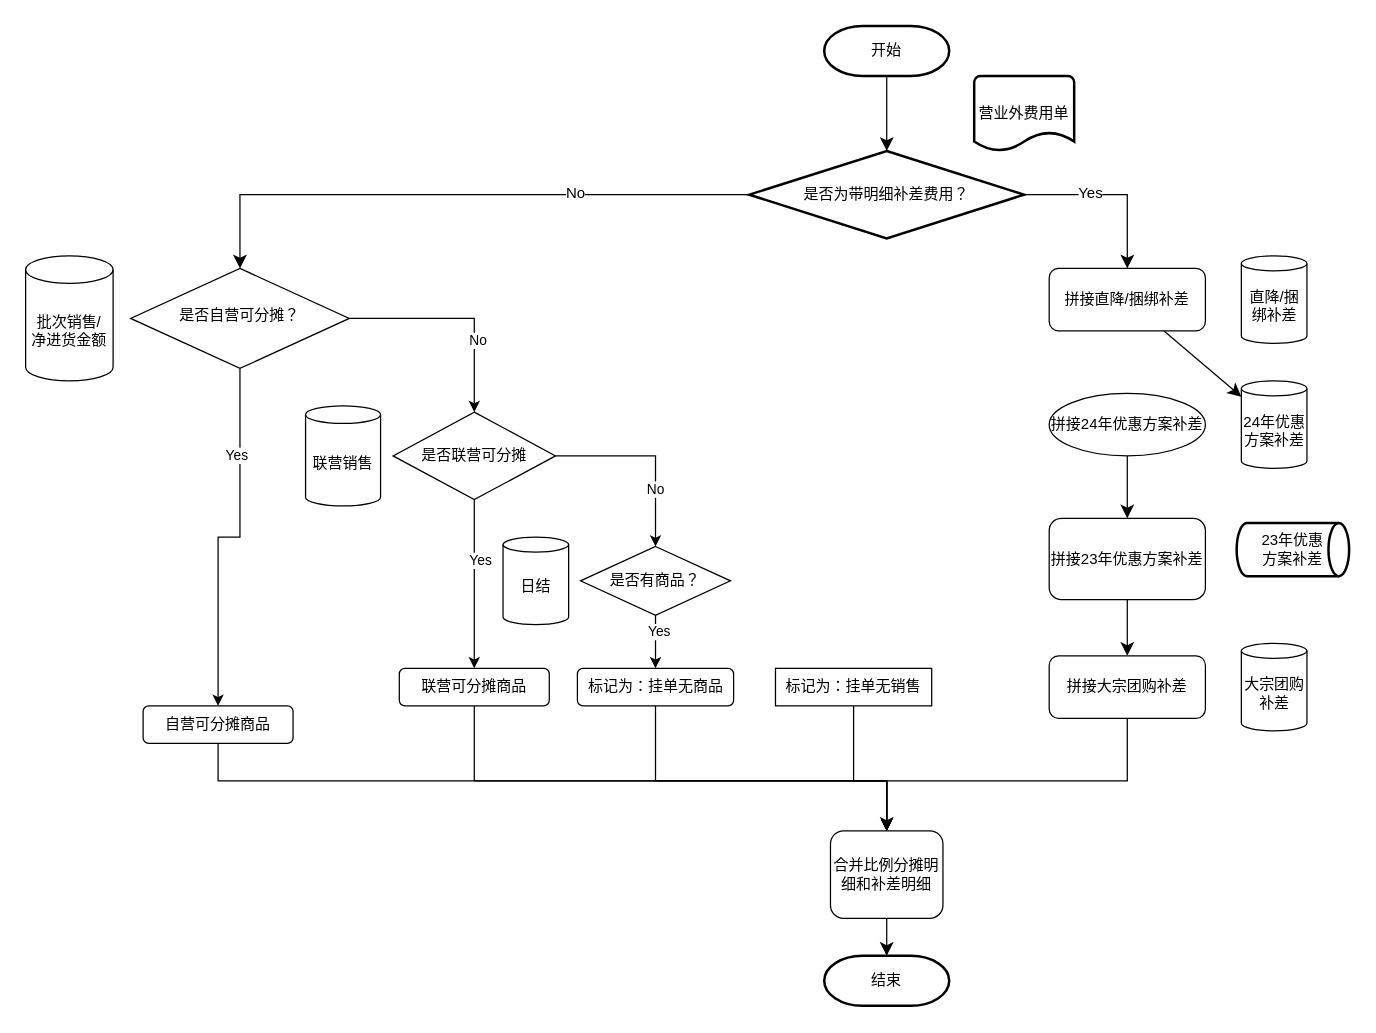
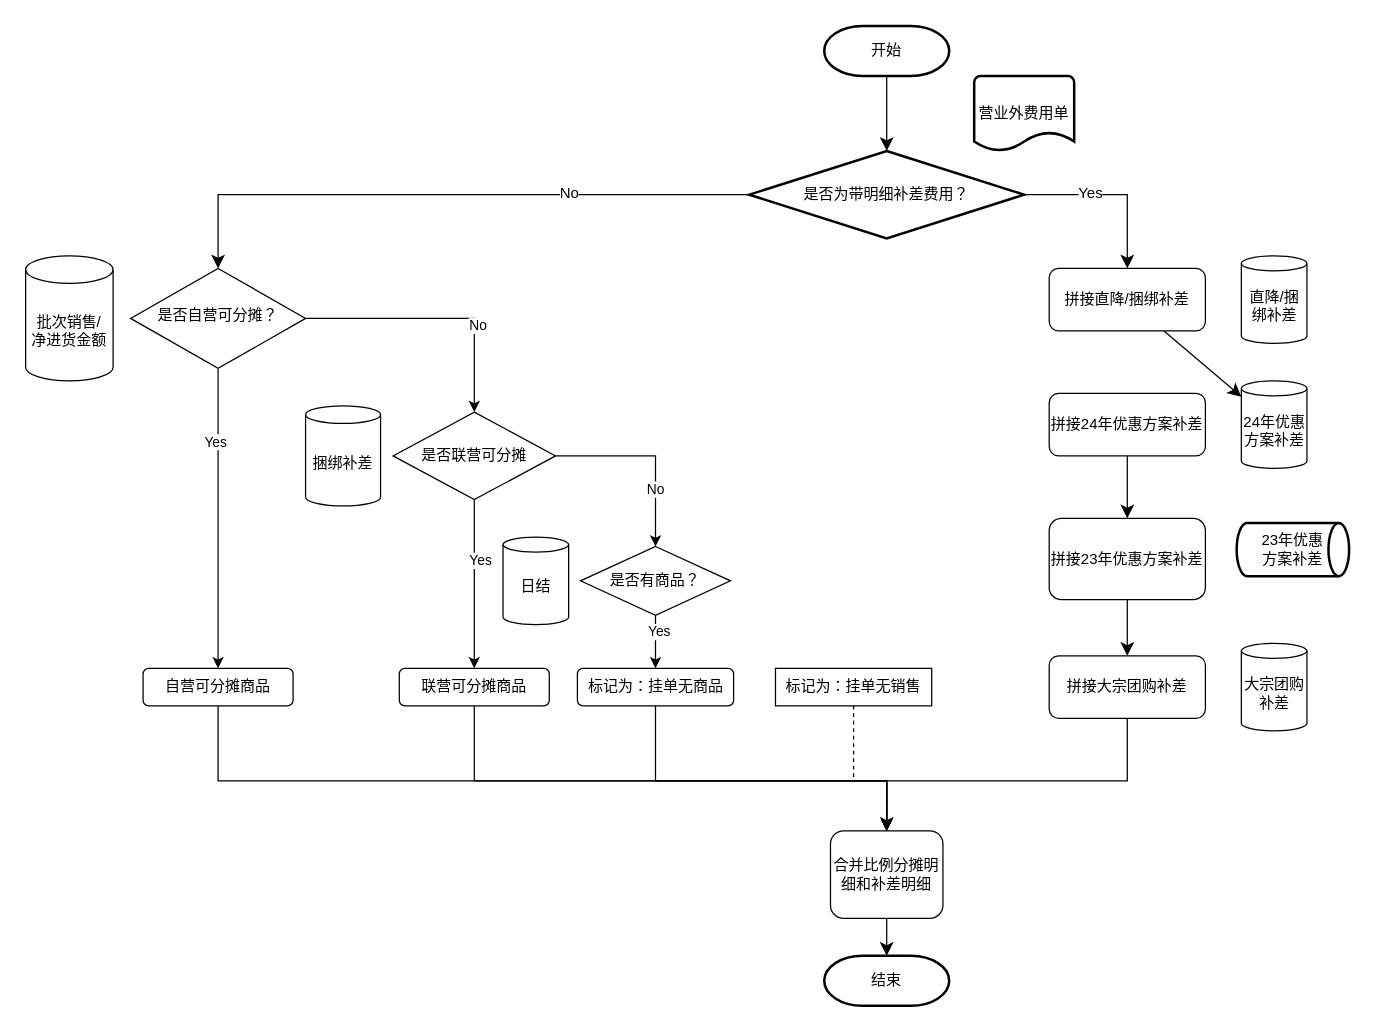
node "是否自营可分摊？": size 219x100 -> 175x100
node "拼接24年优惠方案补差": shape ellipse -> rounded rectangle
node "联营销售": label "联营销售" -> "捆绑补差"
node "自营可分摊商品": moved (218, 724) -> (218, 687)
edge "标记为：挂单无销售" -> "合并比例分摊明细和补差明细": style solid -> dashed
